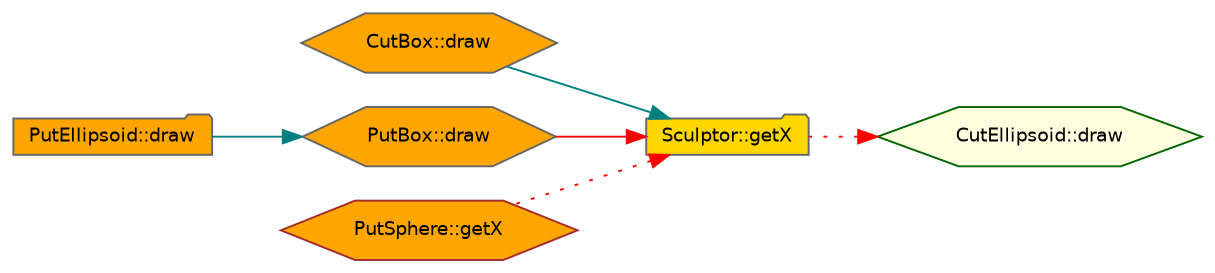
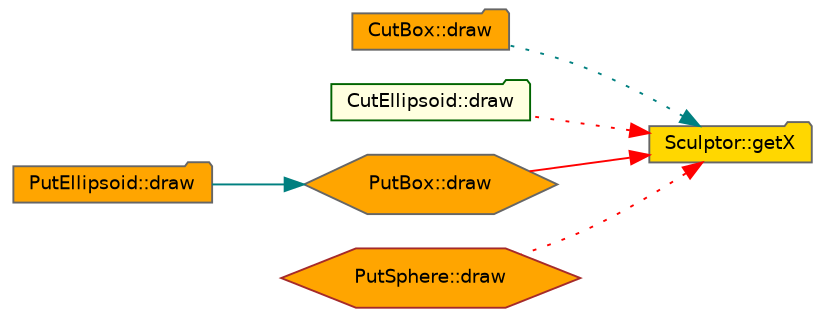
node "CutBox::draw": shape hexagon -> folder
edge "CutBox::draw" -> "Sculptor::getX": style solid -> dotted
edge "Sculptor::getX" -> "CutEllipsoid::draw": reversed
node "CutEllipsoid::draw": shape hexagon -> folder
node "PutSphere::getX": label "PutSphere::getX" -> "PutSphere::draw"
